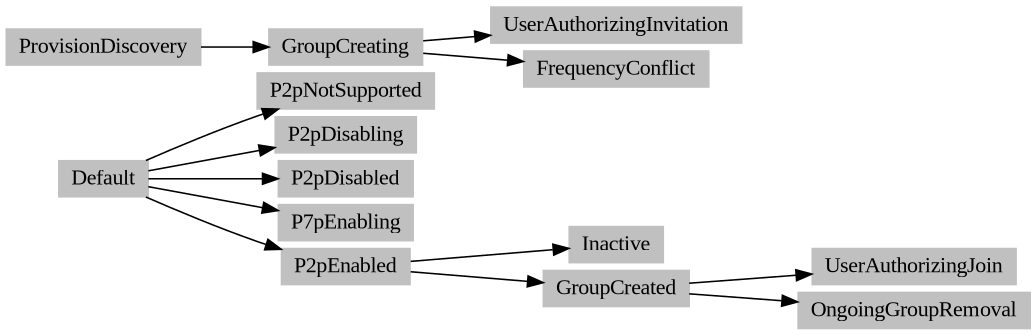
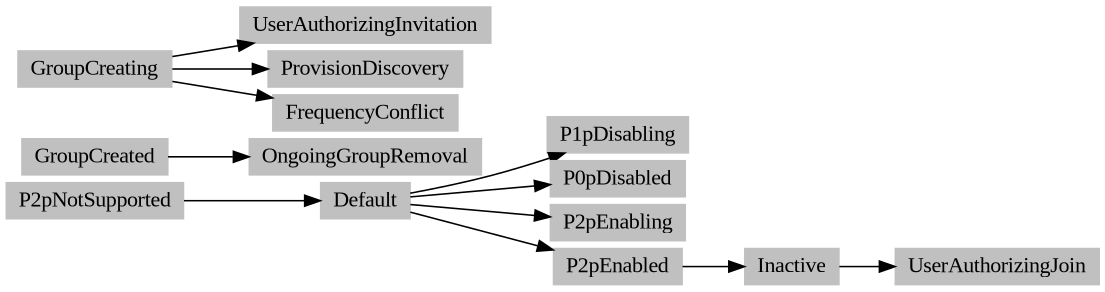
edge "ProvisionDiscovery" -> "GroupCreating": reversed
node "P2pDisabling": label "P2pDisabling" -> "P1pDisabling"
edge "Default" -> "P2pNotSupported": reversed
node "P2pDisabled": label "P2pDisabled" -> "P0pDisabled"
node "P7pEnabling": label "P7pEnabling" -> "P2pEnabling"
edge "P2pEnabled" -> "GroupCreated": removed
edge "GroupCreated" -> "UserAuthorizingJoin": now "Inactive" -> "UserAuthorizingJoin"
